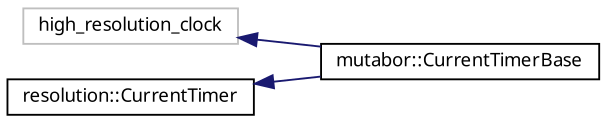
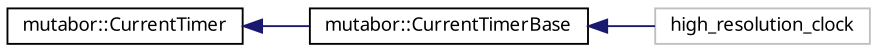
edge "mutabor::CurrentTimerBase" -> "high_resolution_clock": reversed
node "resolution::CurrentTimer": label "resolution::CurrentTimer" -> "mutabor::CurrentTimer"
